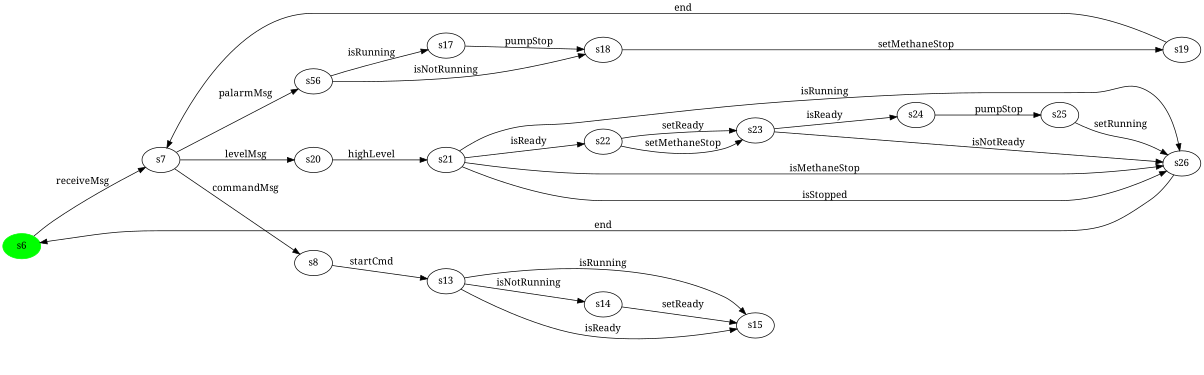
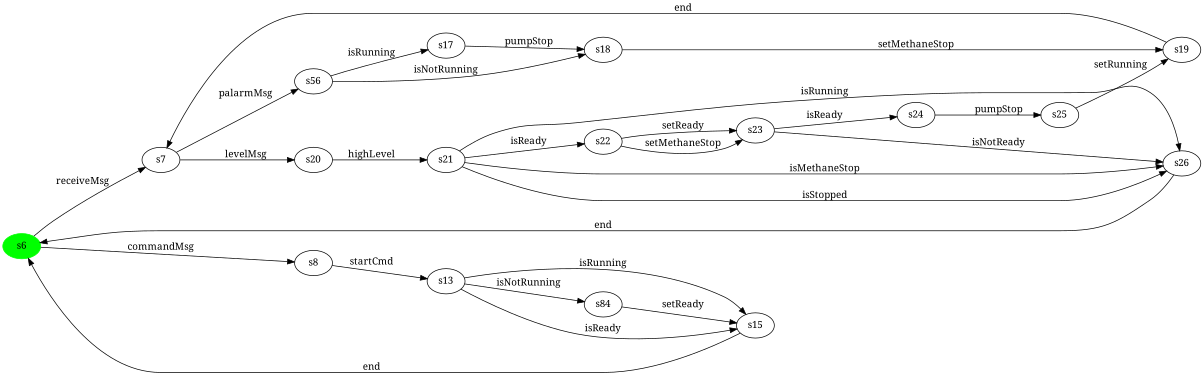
edge "s25" -> "s26": now "s25" -> "s19"
edge "s7" -> "s8": now "s6" -> "s8"
node "s14": label "s14" -> "s84"
edge "s15" -> "s6": added, label "end"
